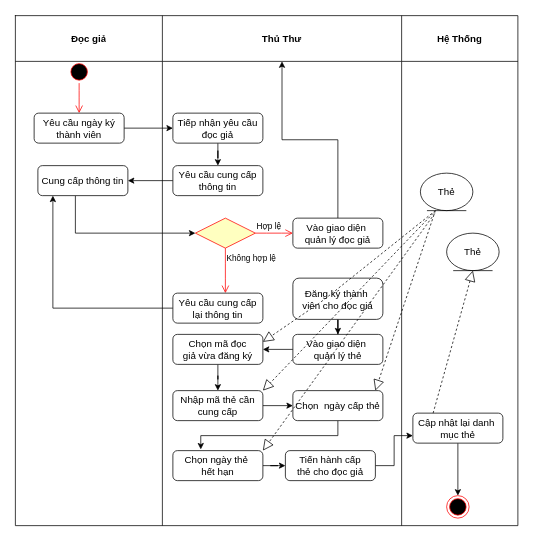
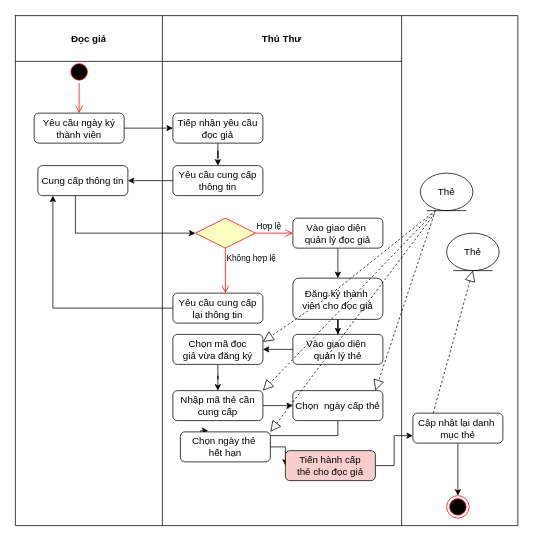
node "Hệ Thống": removed
edge "Vào giao diện quản lý đọc giả" -> "Thủ Thư": now "Vào giao diện quản lý đọc giả" -> "Đăng ký thành viên cho đọc giả"
node "Chọn ngày thẻ hết hạn": moved (218, 465) -> (225, 447)
node "Tiến hành cấp thẻ cho đọc giả": fillcolor #ffffff -> #f8cecc
